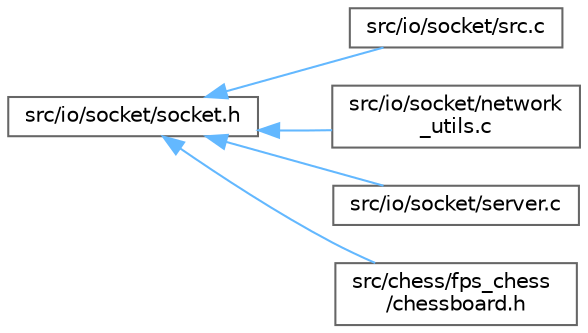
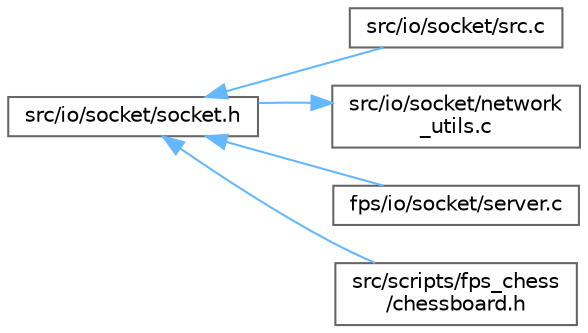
edge "src/io/socket/network _utils.c" -> "src/io/socket/socket.h": reversed
node "src/io/socket/server.c": label "src/io/socket/server.c" -> "fps/io/socket/server.c"
node "src/chess/fps_chess /chessboard.h": label "src/chess/fps_chess /chessboard.h" -> "src/scripts/fps_chess /chessboard.h"
